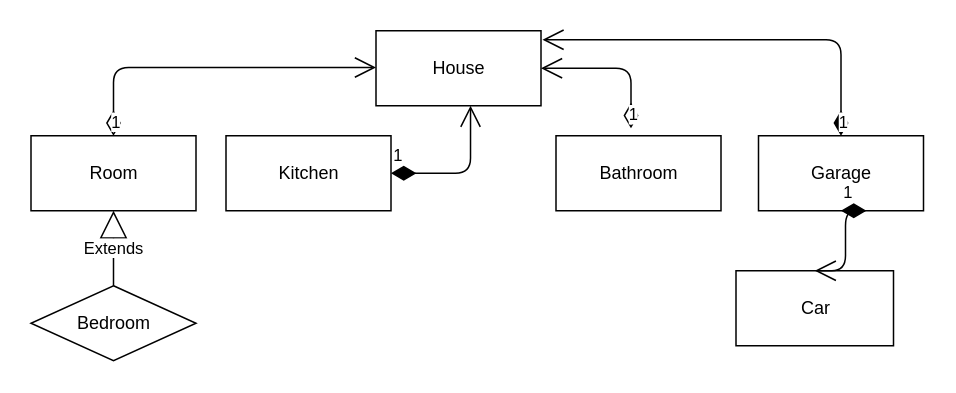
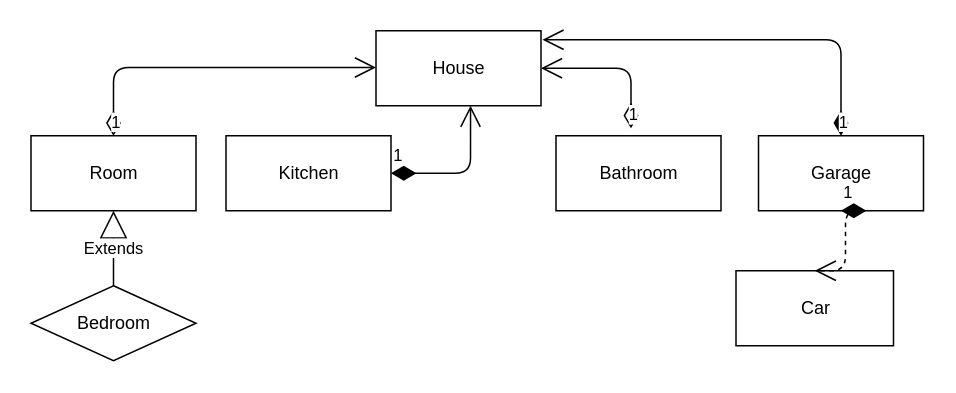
edge "Garage" -- "Car": style solid -> dashed
